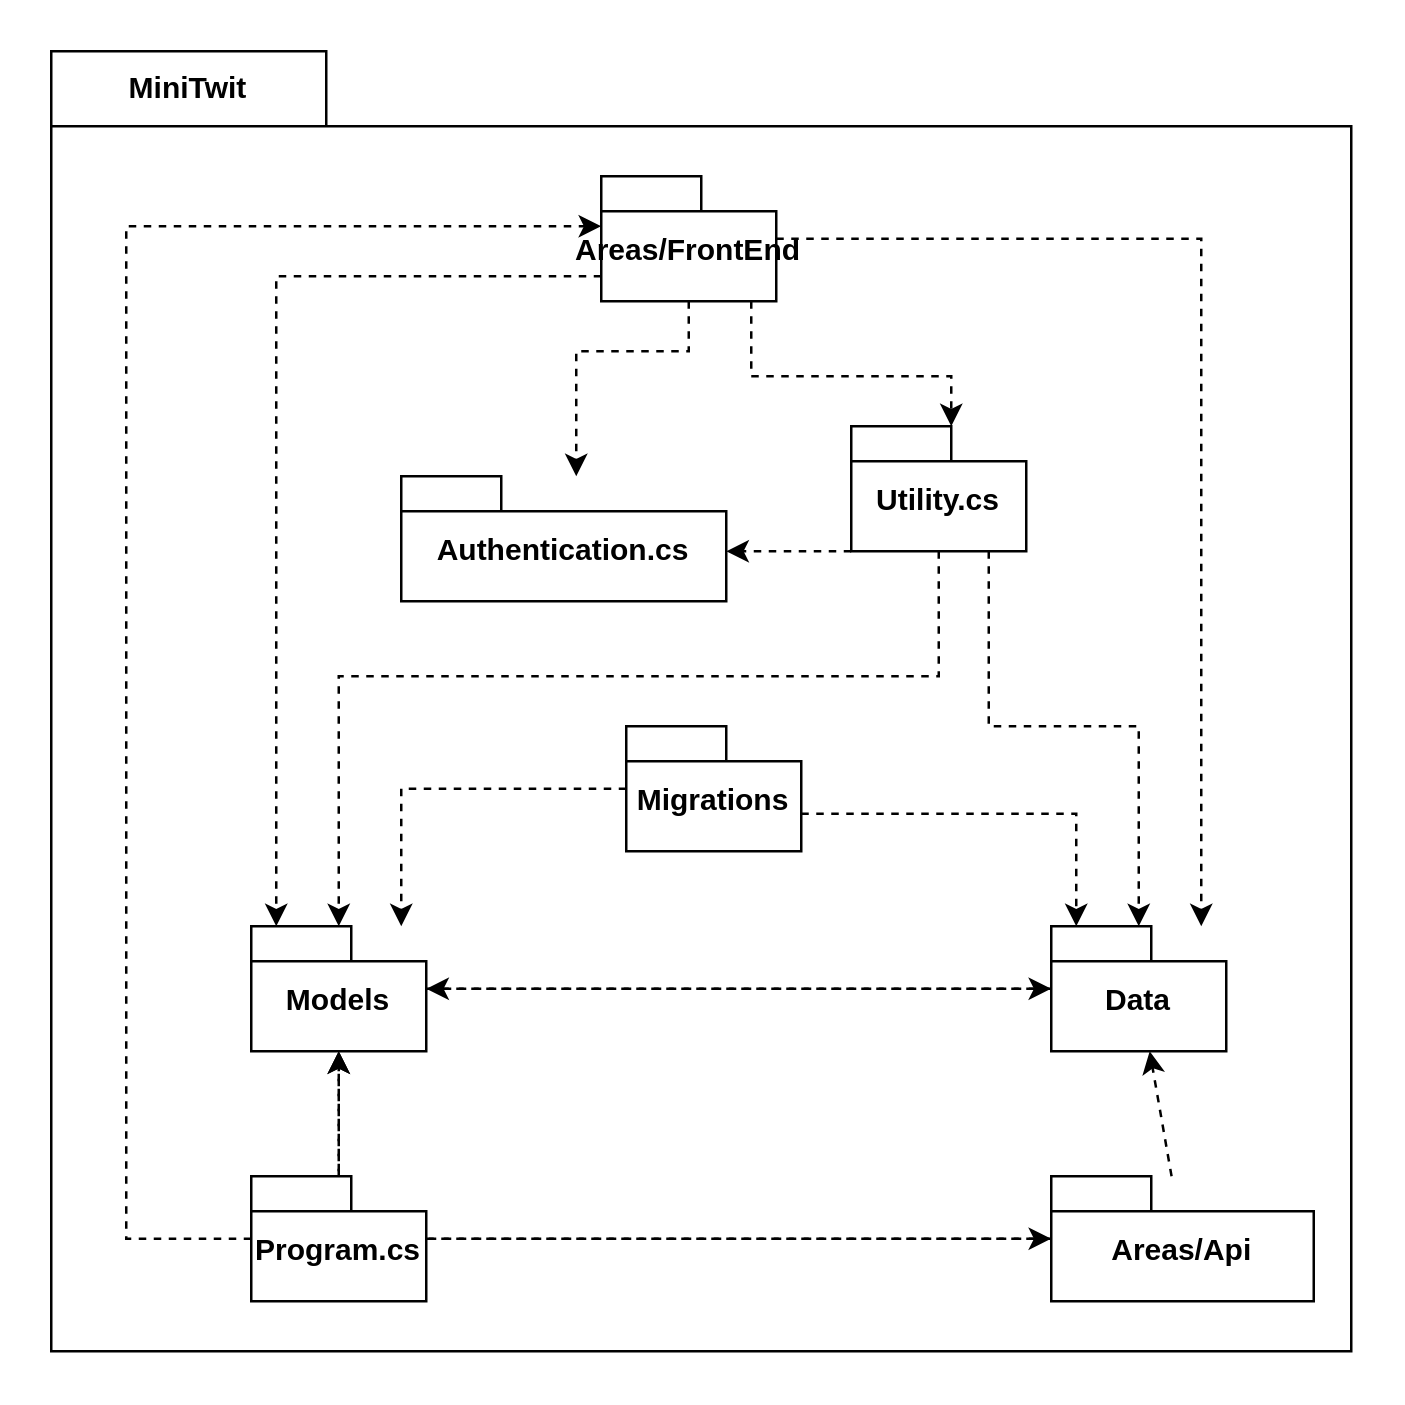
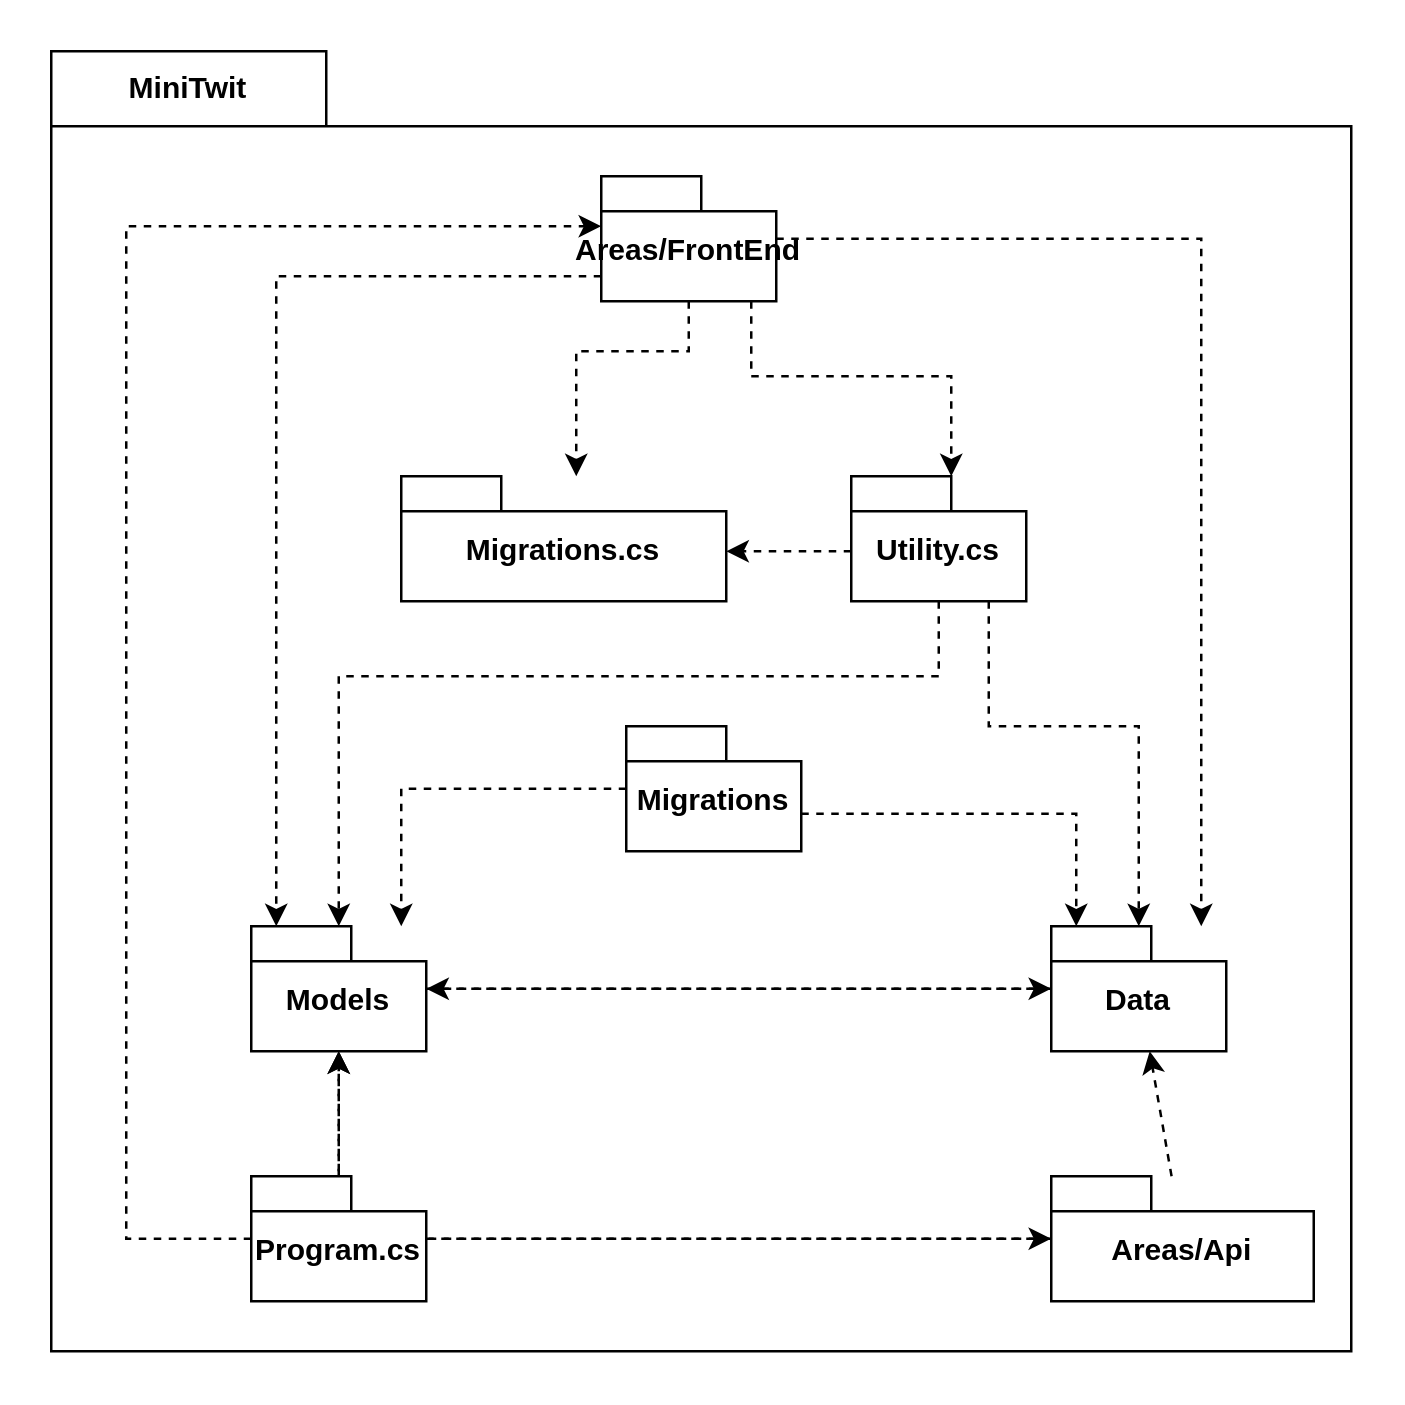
node "Utility.cs": moved (939, 489) -> (939, 539)
node "Authentication.cs": label "Authentication.cs" -> "Migrations.cs"
